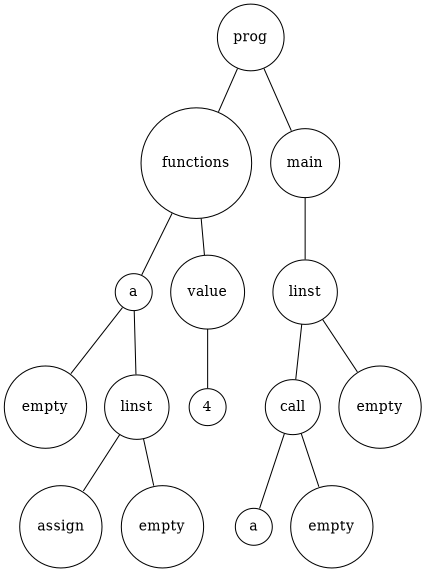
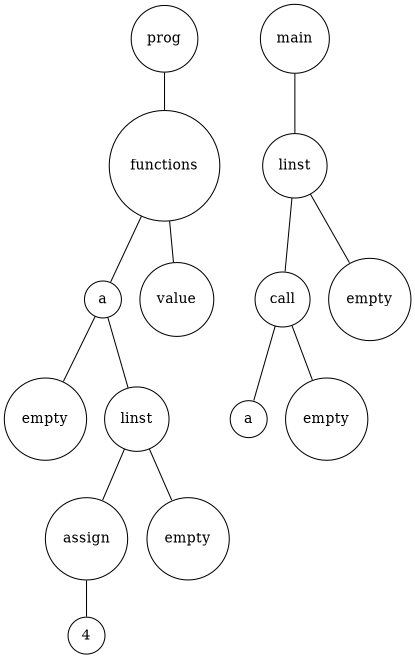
edge "prog" -> "main": removed
edge "value" -> "4": now "assign" -> "4"
